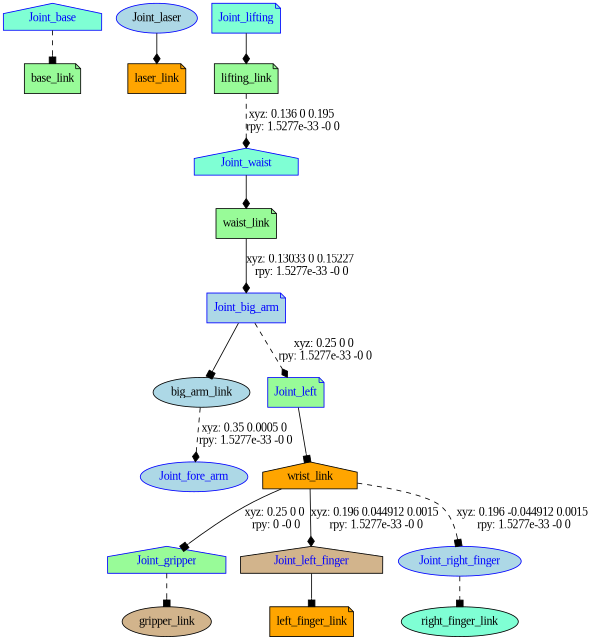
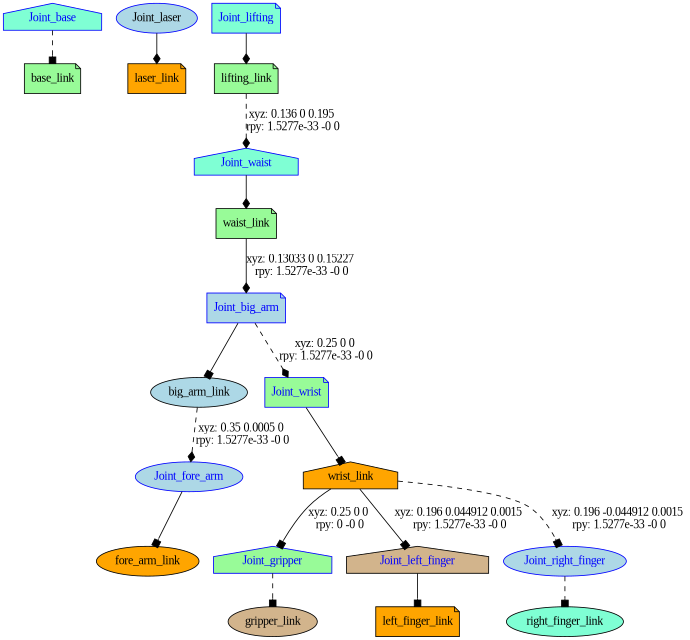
node "Joint_left": label "Joint_left" -> "Joint_wrist"
edge "wrist_link" -> "Joint_left_finger": arrowhead diamond -> box
node "fore_arm_link": added
